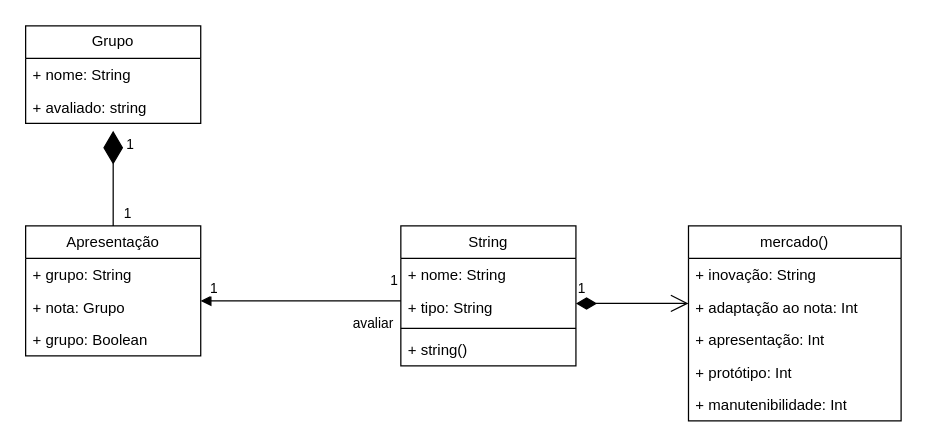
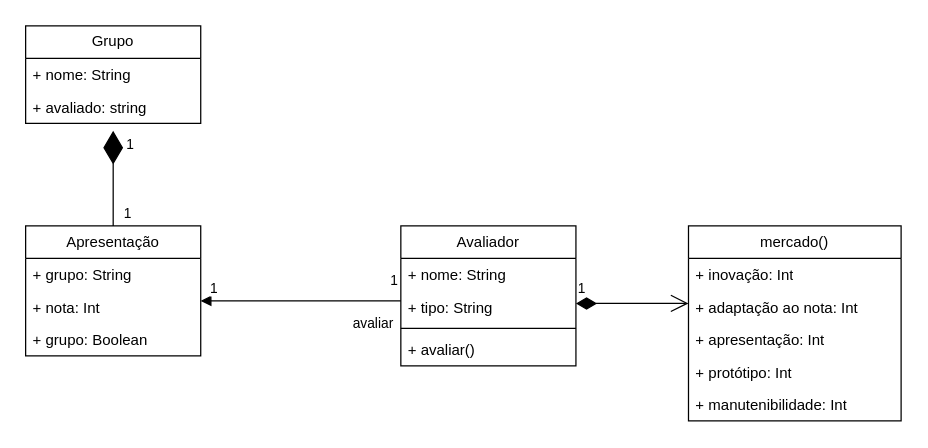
node "String": label "String" -> "Avaliador"
node "+ inovação: String": label "+ inovação: String" -> "+ inovação: Int"
node "+ nota: Grupo": label "+ nota: Grupo" -> "+ nota: Int"
node "+ string()": label "+ string()" -> "+ avaliar()"
